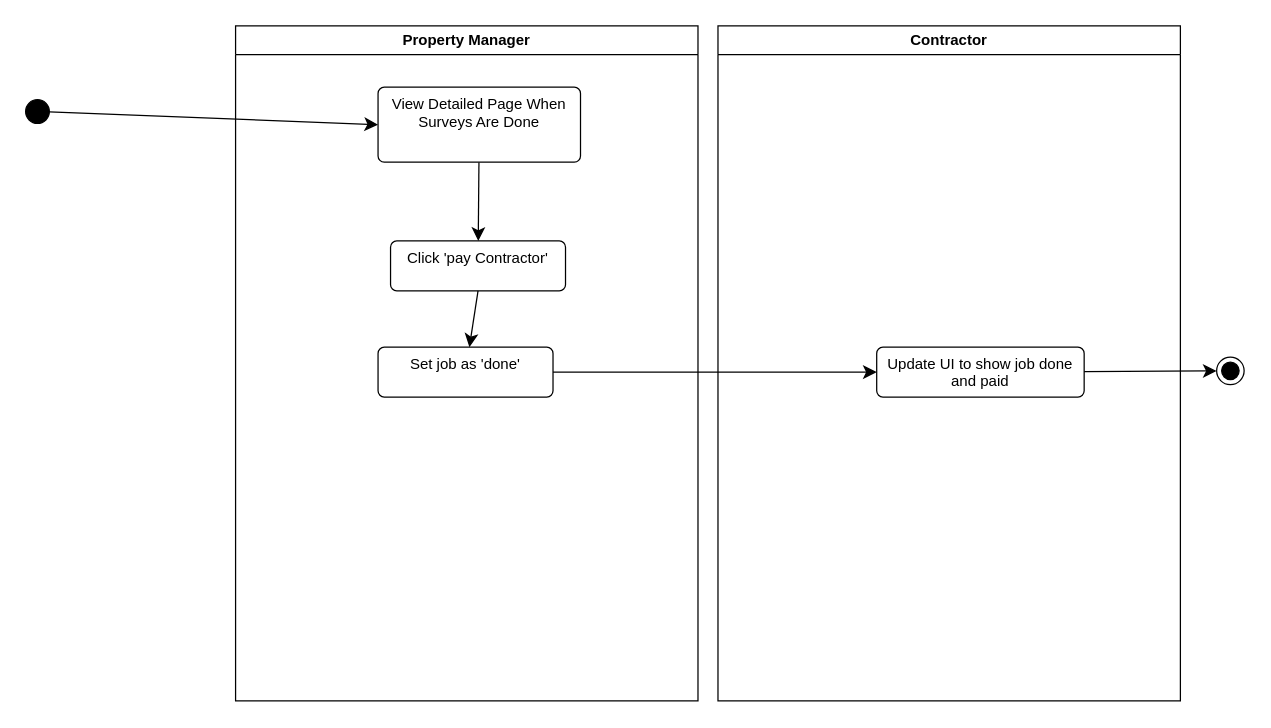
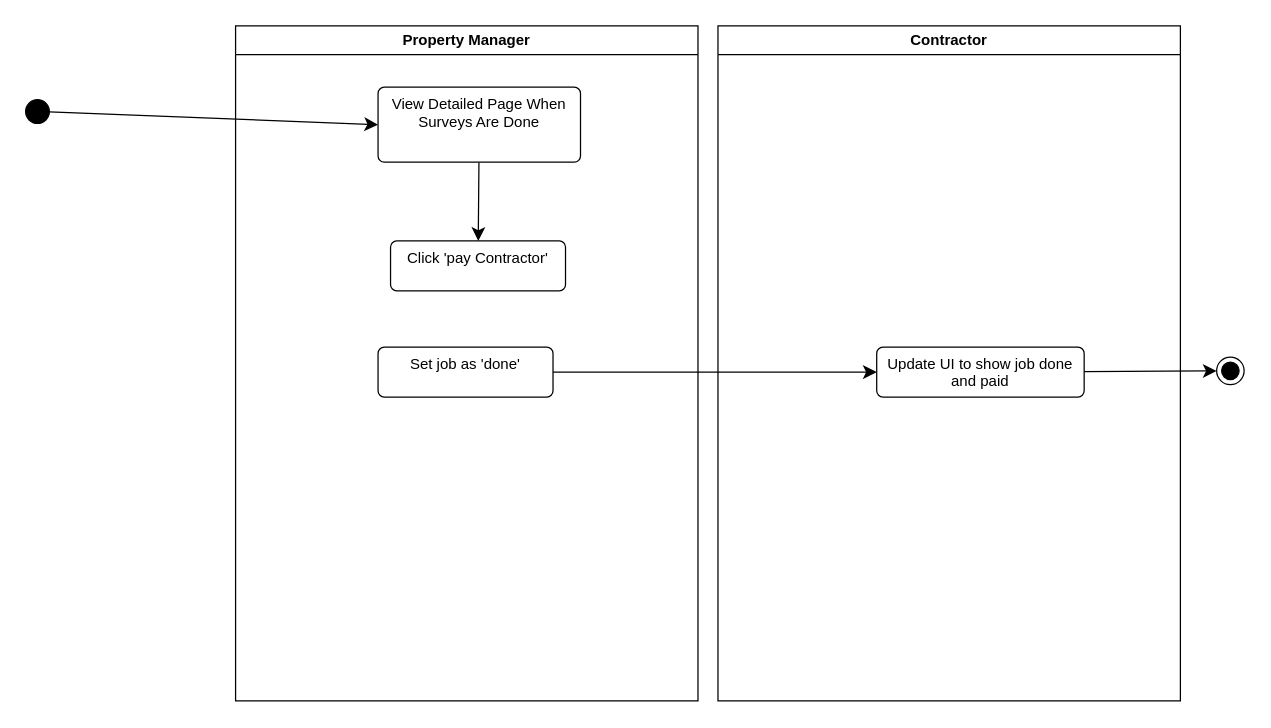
edge "Click 'pay Contractor'" -> "Set job as 'done'": removed
